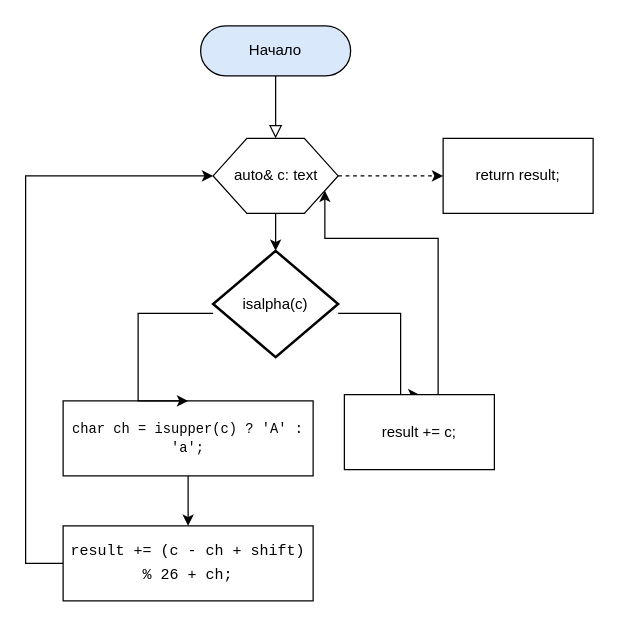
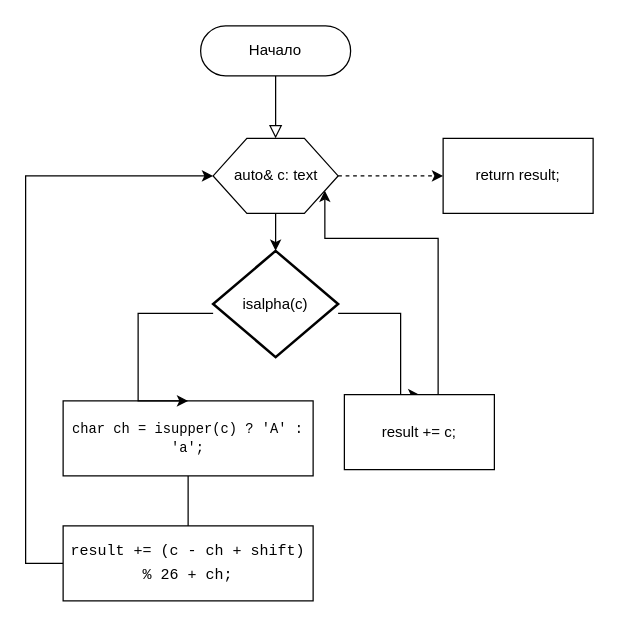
node "Начало": fillcolor #dae8fc -> #ffffff
edge "char ch = isupper(c) ? 'A' : 'a';" -> "result += (c - ch + shift) % 26 + ch;": arrowhead classic -> none
